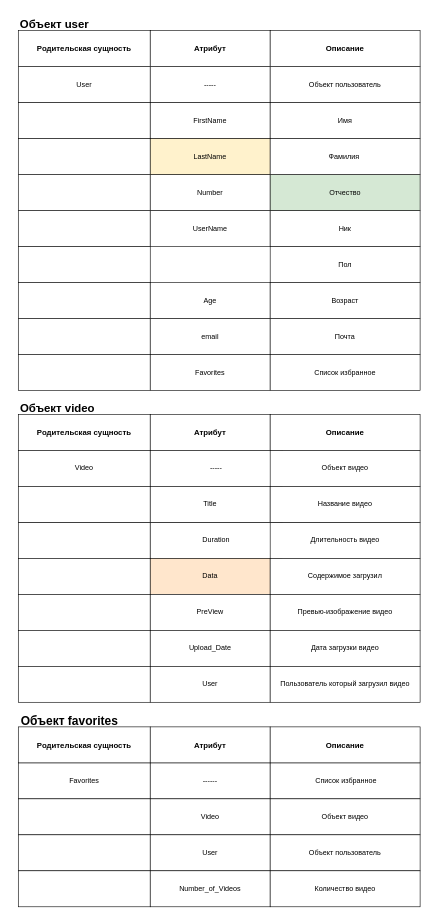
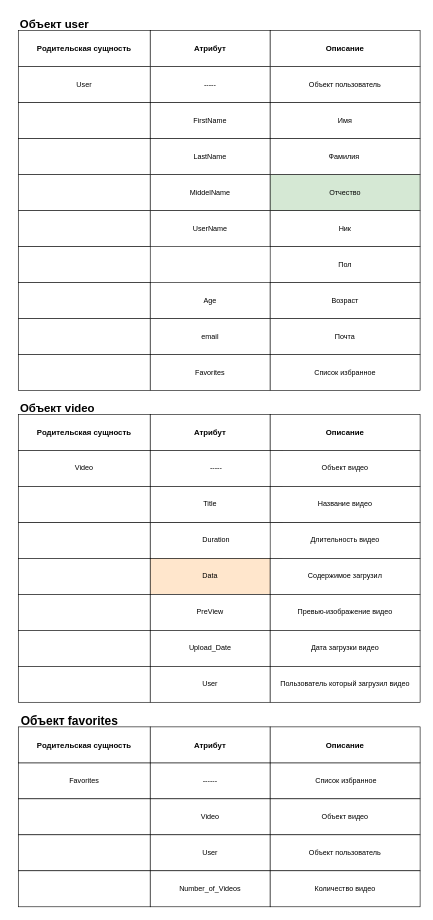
node "LastName": fillcolor #fff2cc -> #ffffff
node "Number": label "Number" -> "MiddelName"
